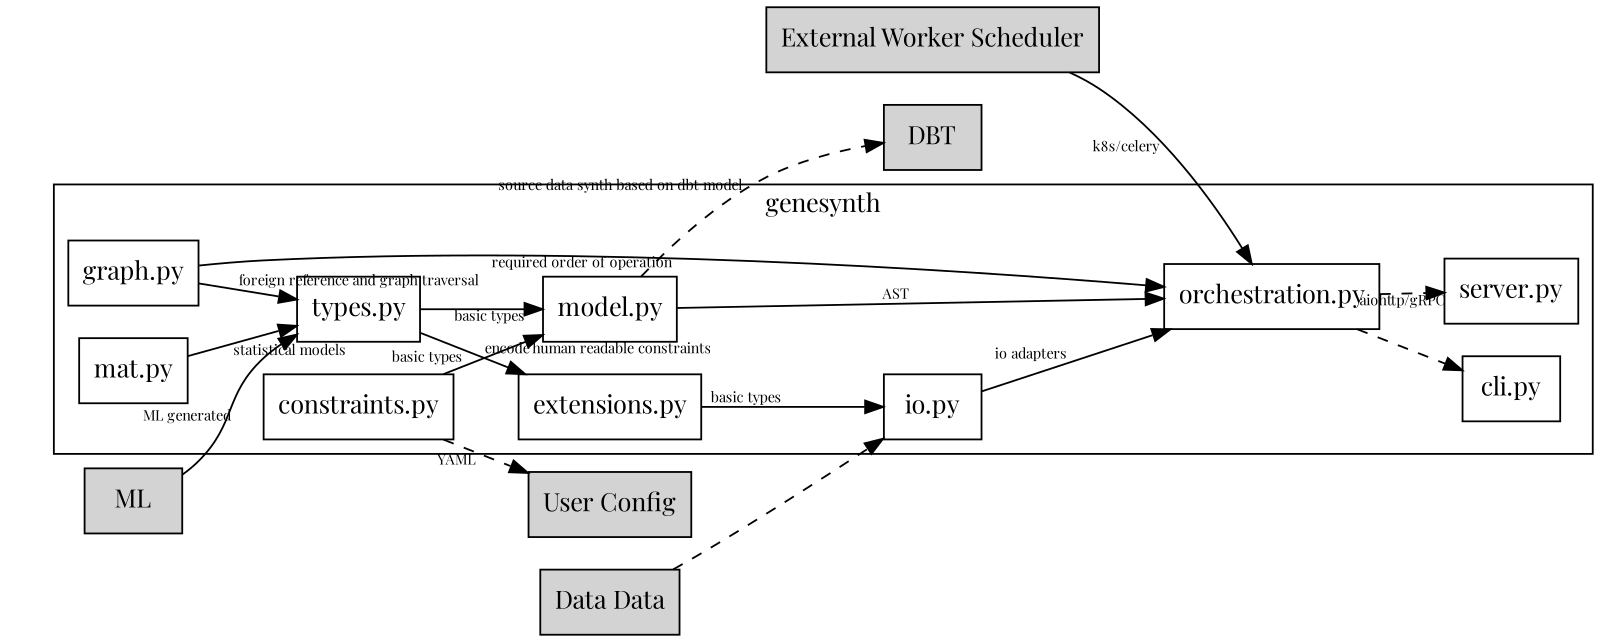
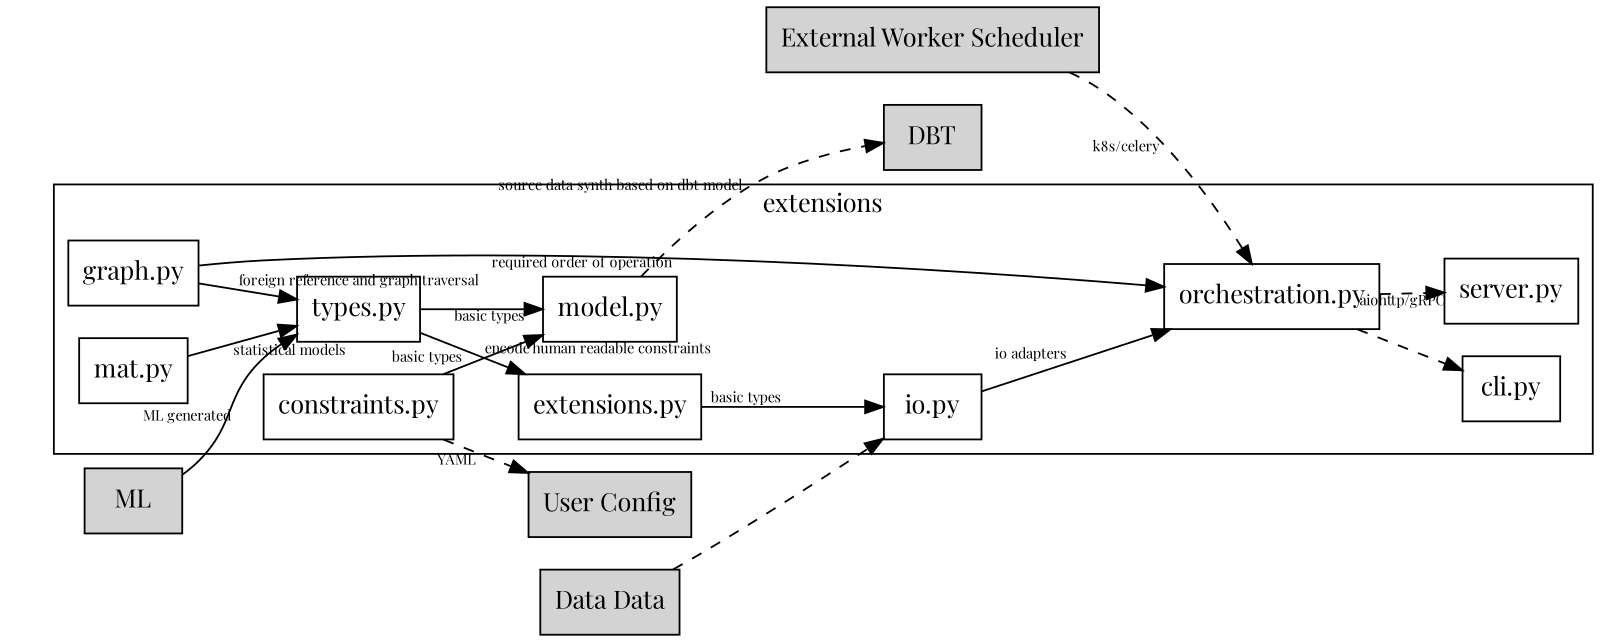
edge "External Worker Scheduler" -> "orchestration.py": style solid -> dashed
cluster "genesynth": label "genesynth" -> "extensions"
edge "model.py" -> "orchestration.py": removed, label "AST"
